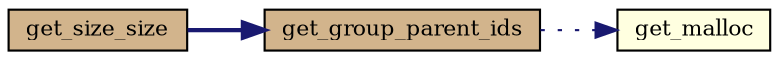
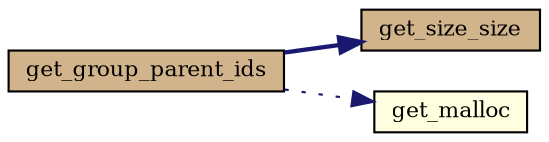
edge "get_size_size" -> "get_group_parent_ids": reversed
